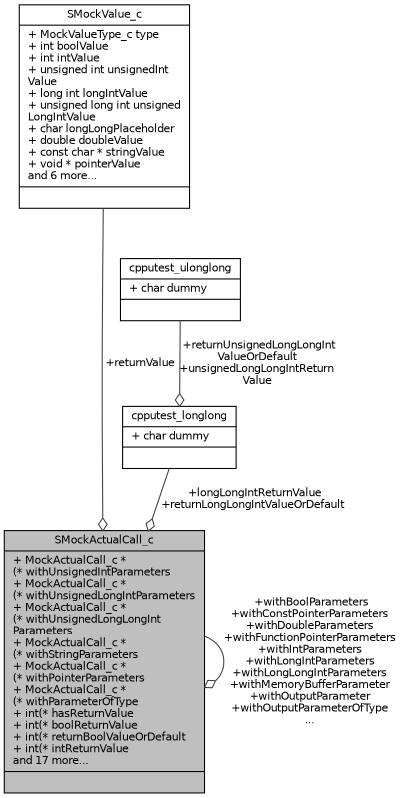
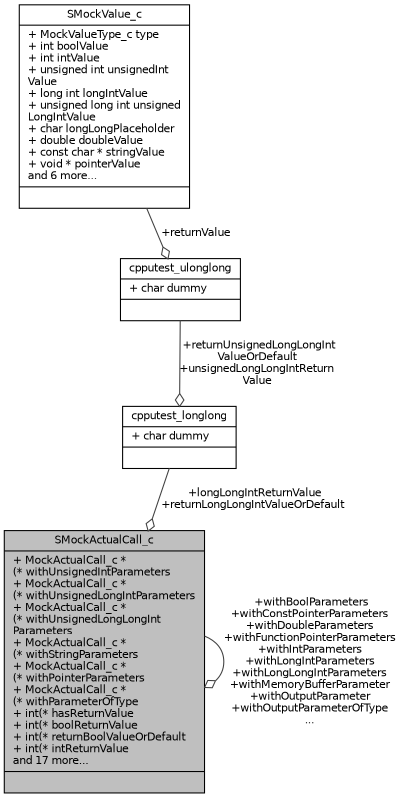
edge "SMockValue_c" -> "SMockActualCall_c": now "SMockValue_c" -> "cpputest_ulonglong"
